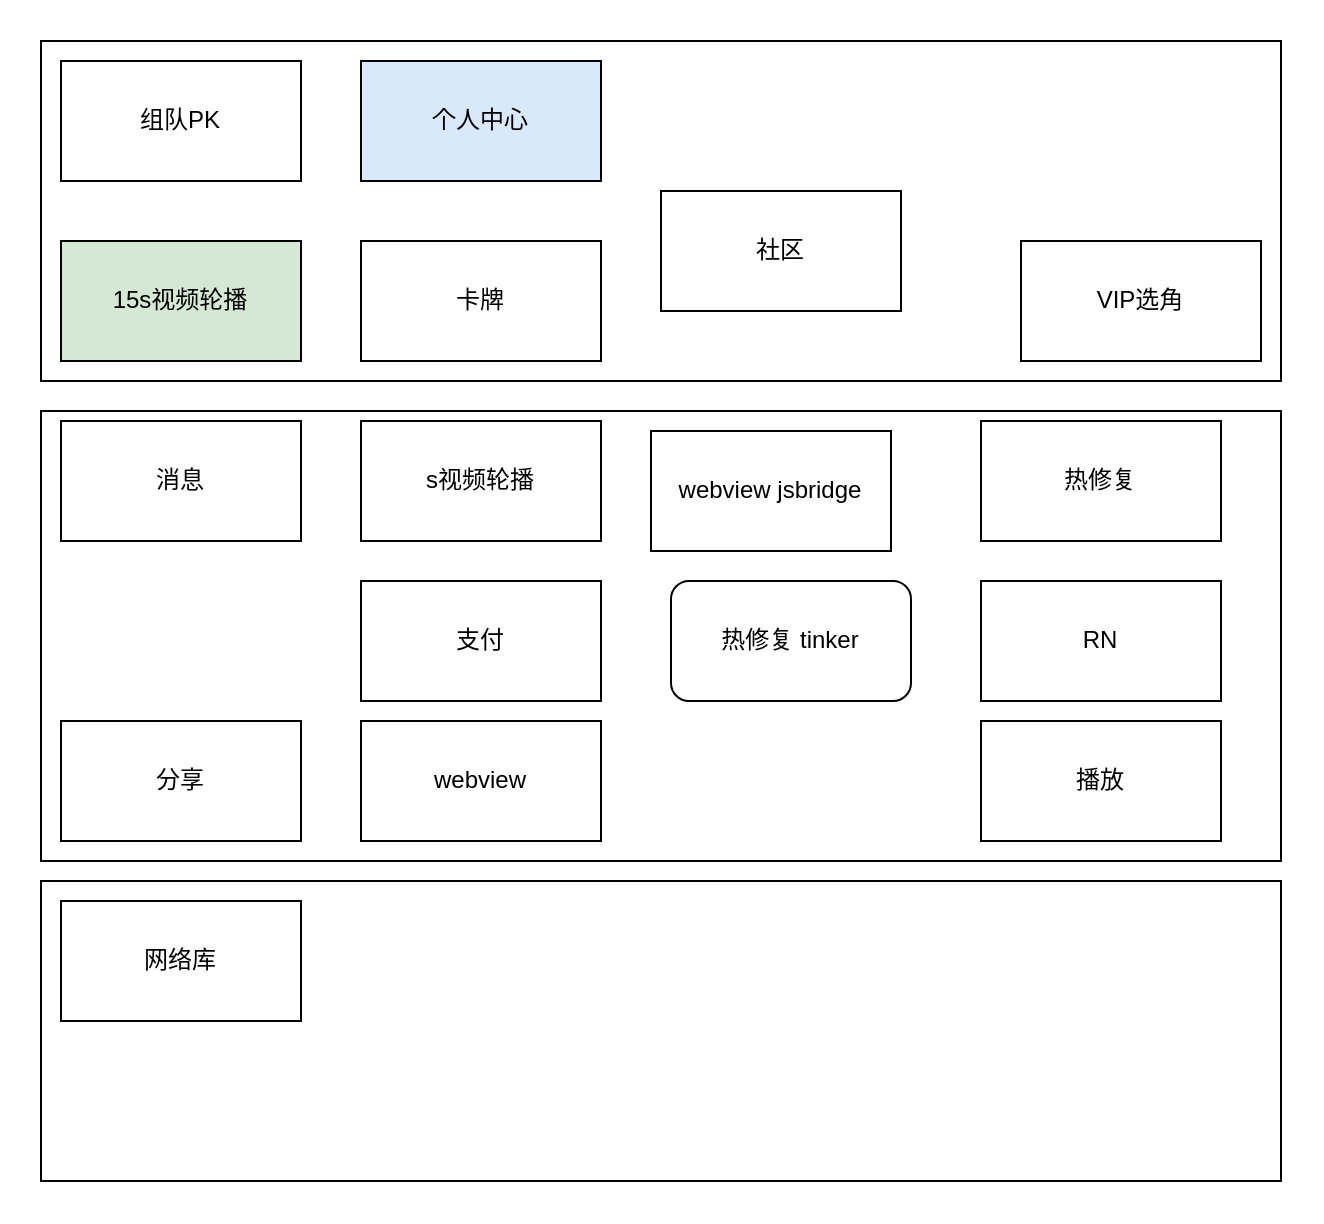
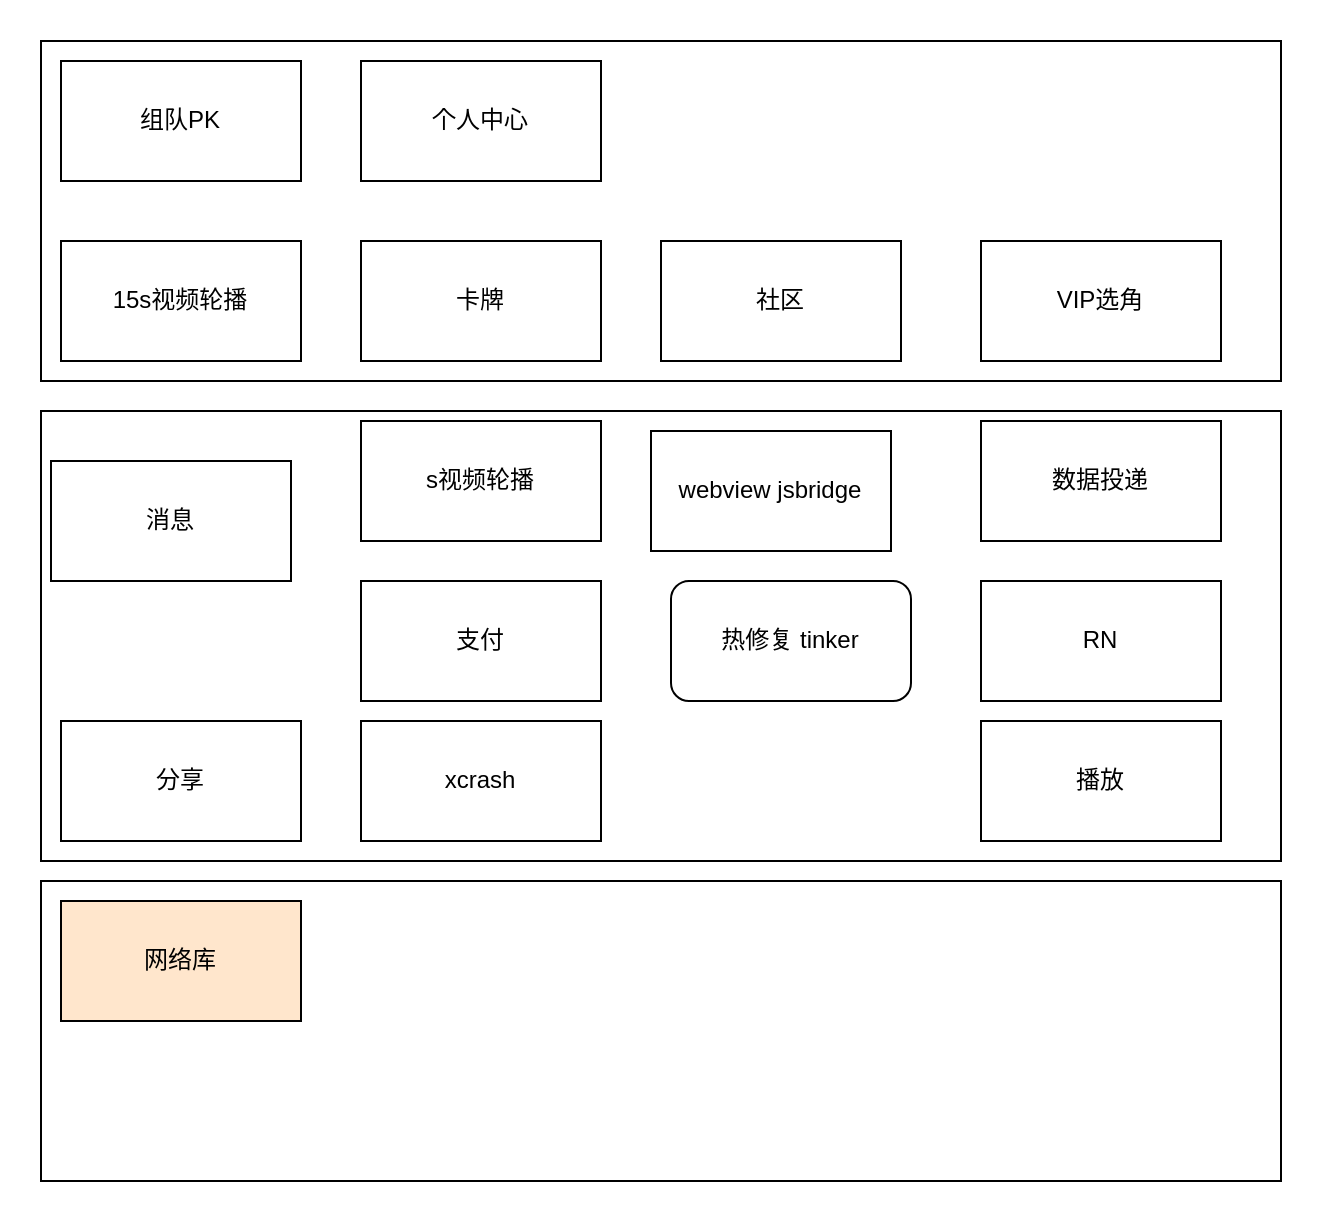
node "个人中心": fillcolor #dae8fc -> #ffffff
node "社区": moved (781, 251) -> (781, 301)
node "15s视频轮播": fillcolor #d5e8d4 -> #ffffff
node "VIP选角": moved (1141, 301) -> (1101, 301)
node "消息": moved (181, 481) -> (171, 521)
node "热修复": label "热修复" -> "数据投递"
node "webview": label "webview" -> "xcrash"
node "网络库": fillcolor #ffffff -> #ffe6cc
